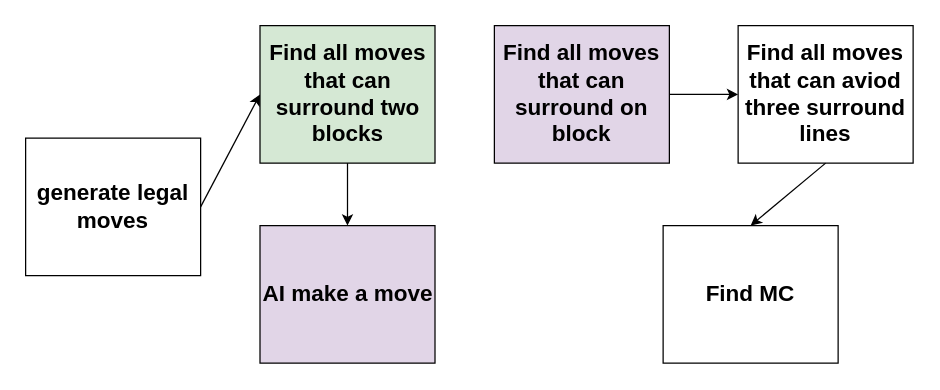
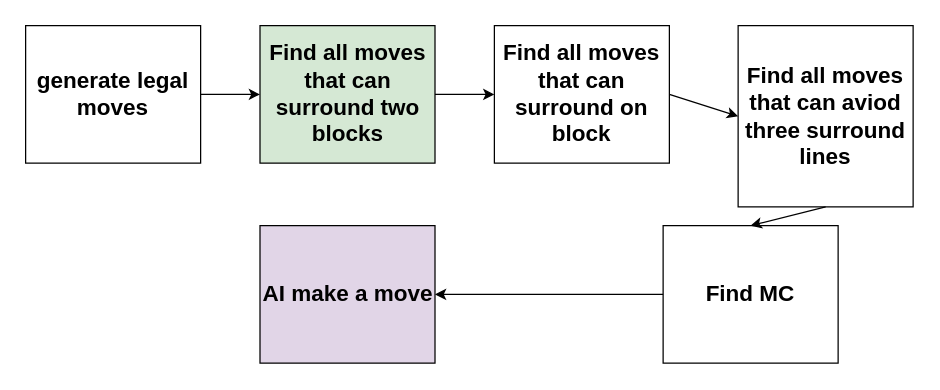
edge "Find all moves that can surround two blocks" -> "Find all moves that can surround on block": added
node "Find all moves that can surround on block": fillcolor #e1d5e7 -> #ffffff
node "Find all moves that can aviod three surround lines": size 175x138 -> 175x181
edge "Find all moves that can surround two blocks" -> "AI make a move": removed
node "generate legal moves": moved (113, 207) -> (113, 94)
edge "Find MC" -> "AI make a move": added
